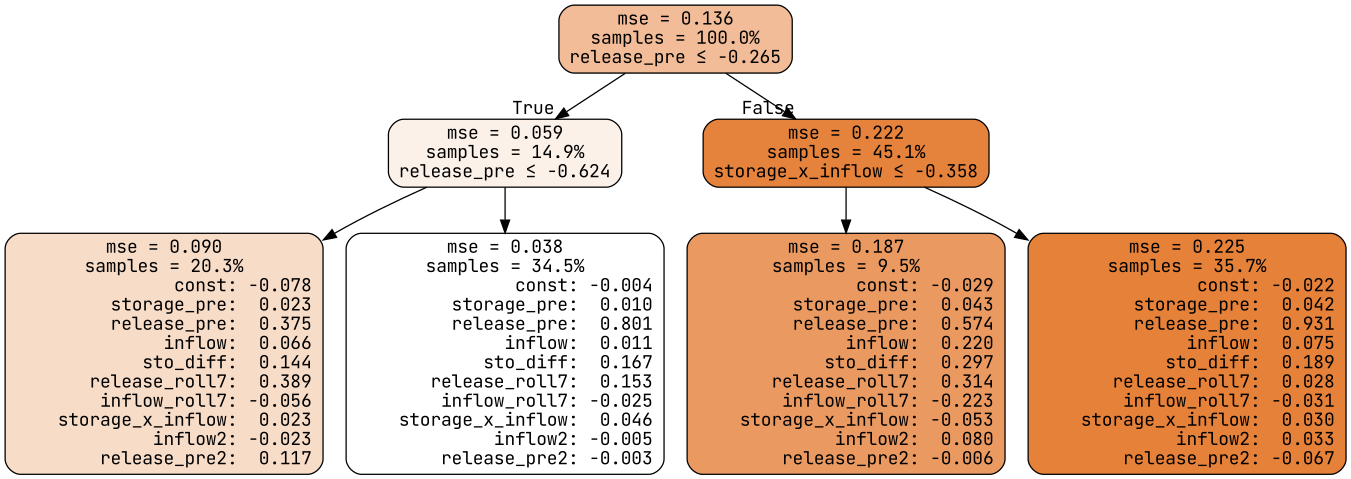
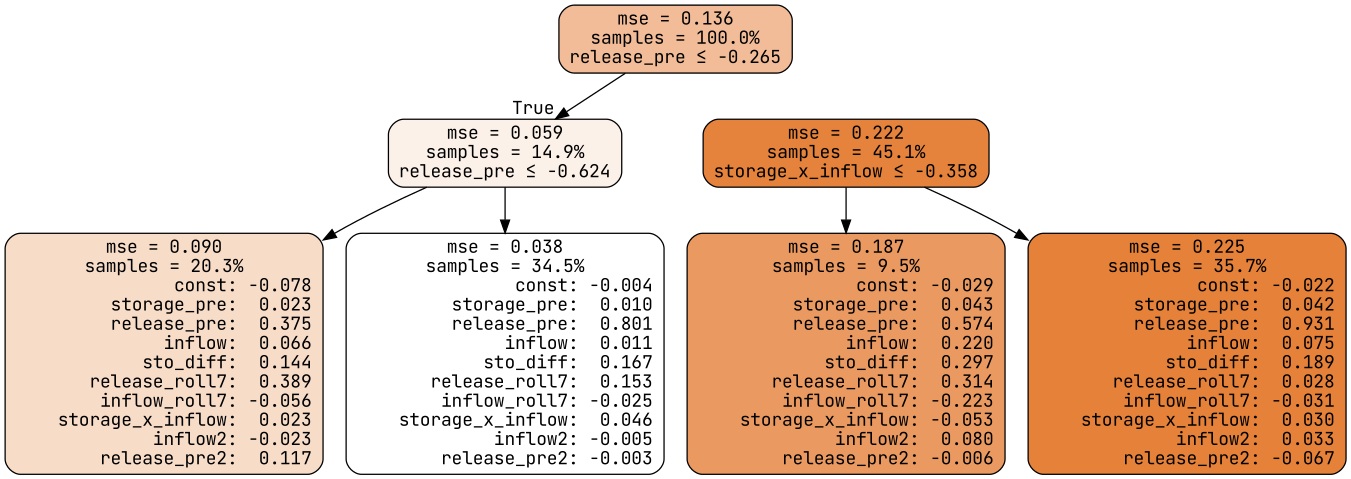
edge "mse = 0.136 samples = 100.0% release_pre ≤ -0.265" -> "mse = 0.222 samples = 45.1% storage_x_inflow ≤ -0.358": removed
